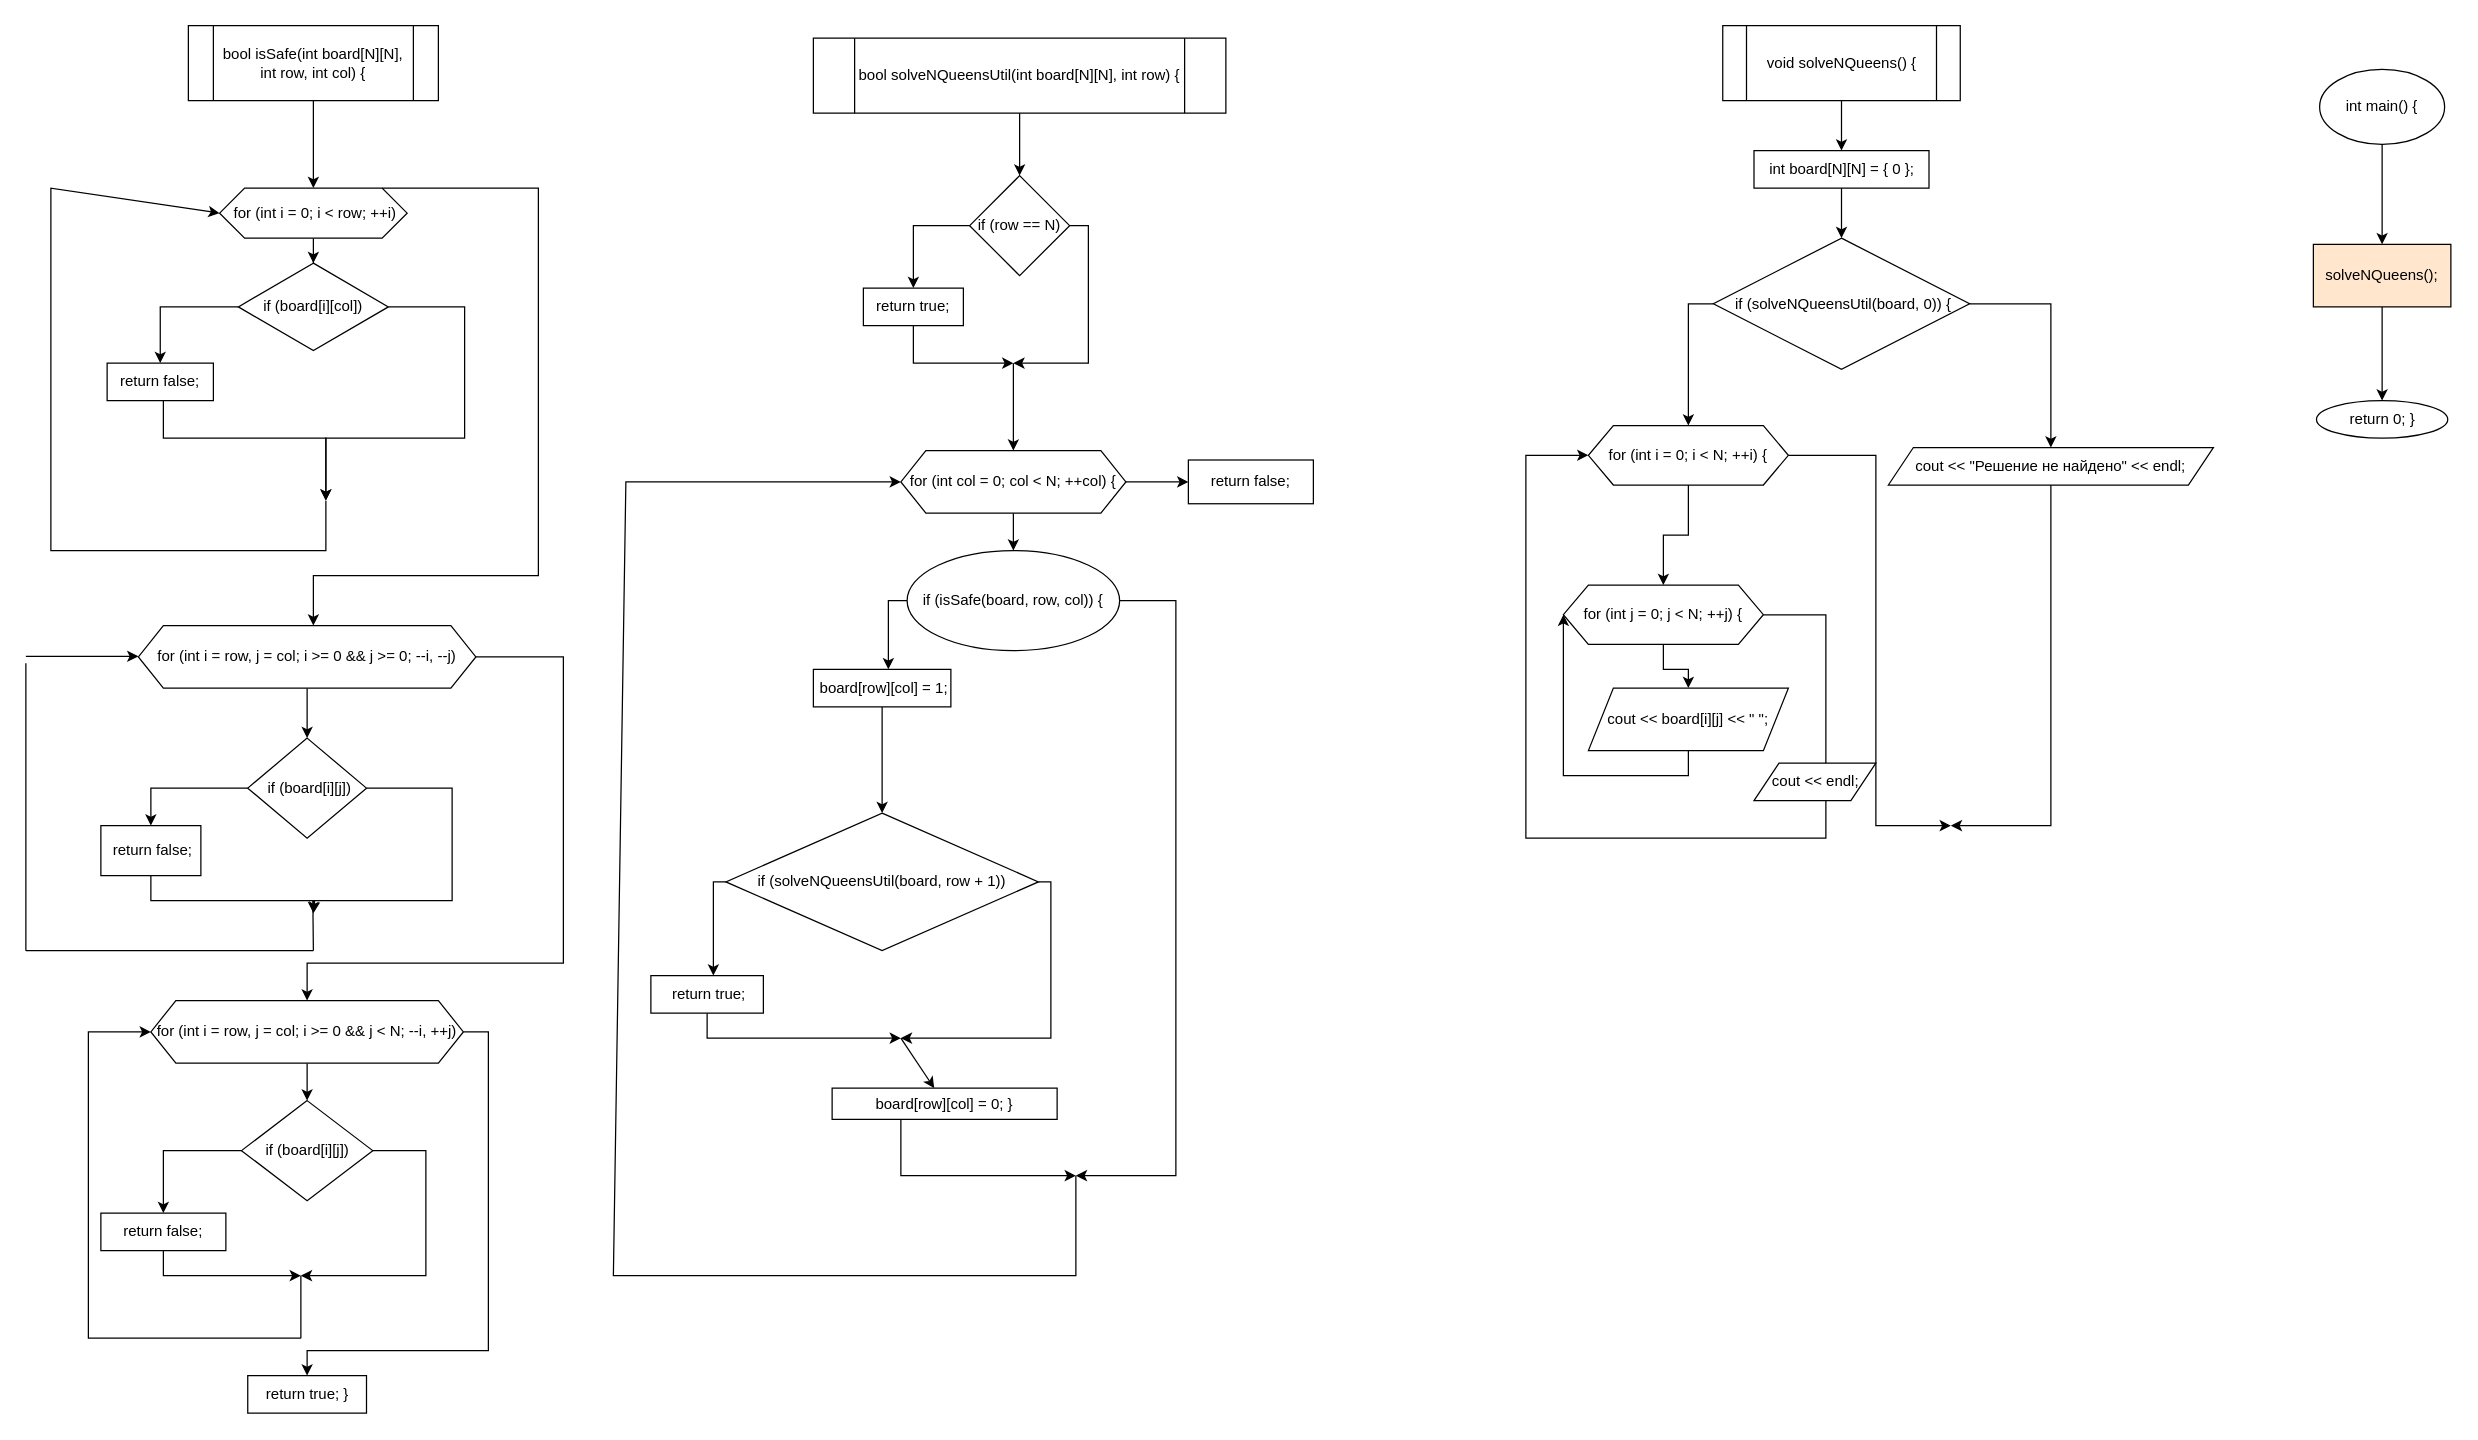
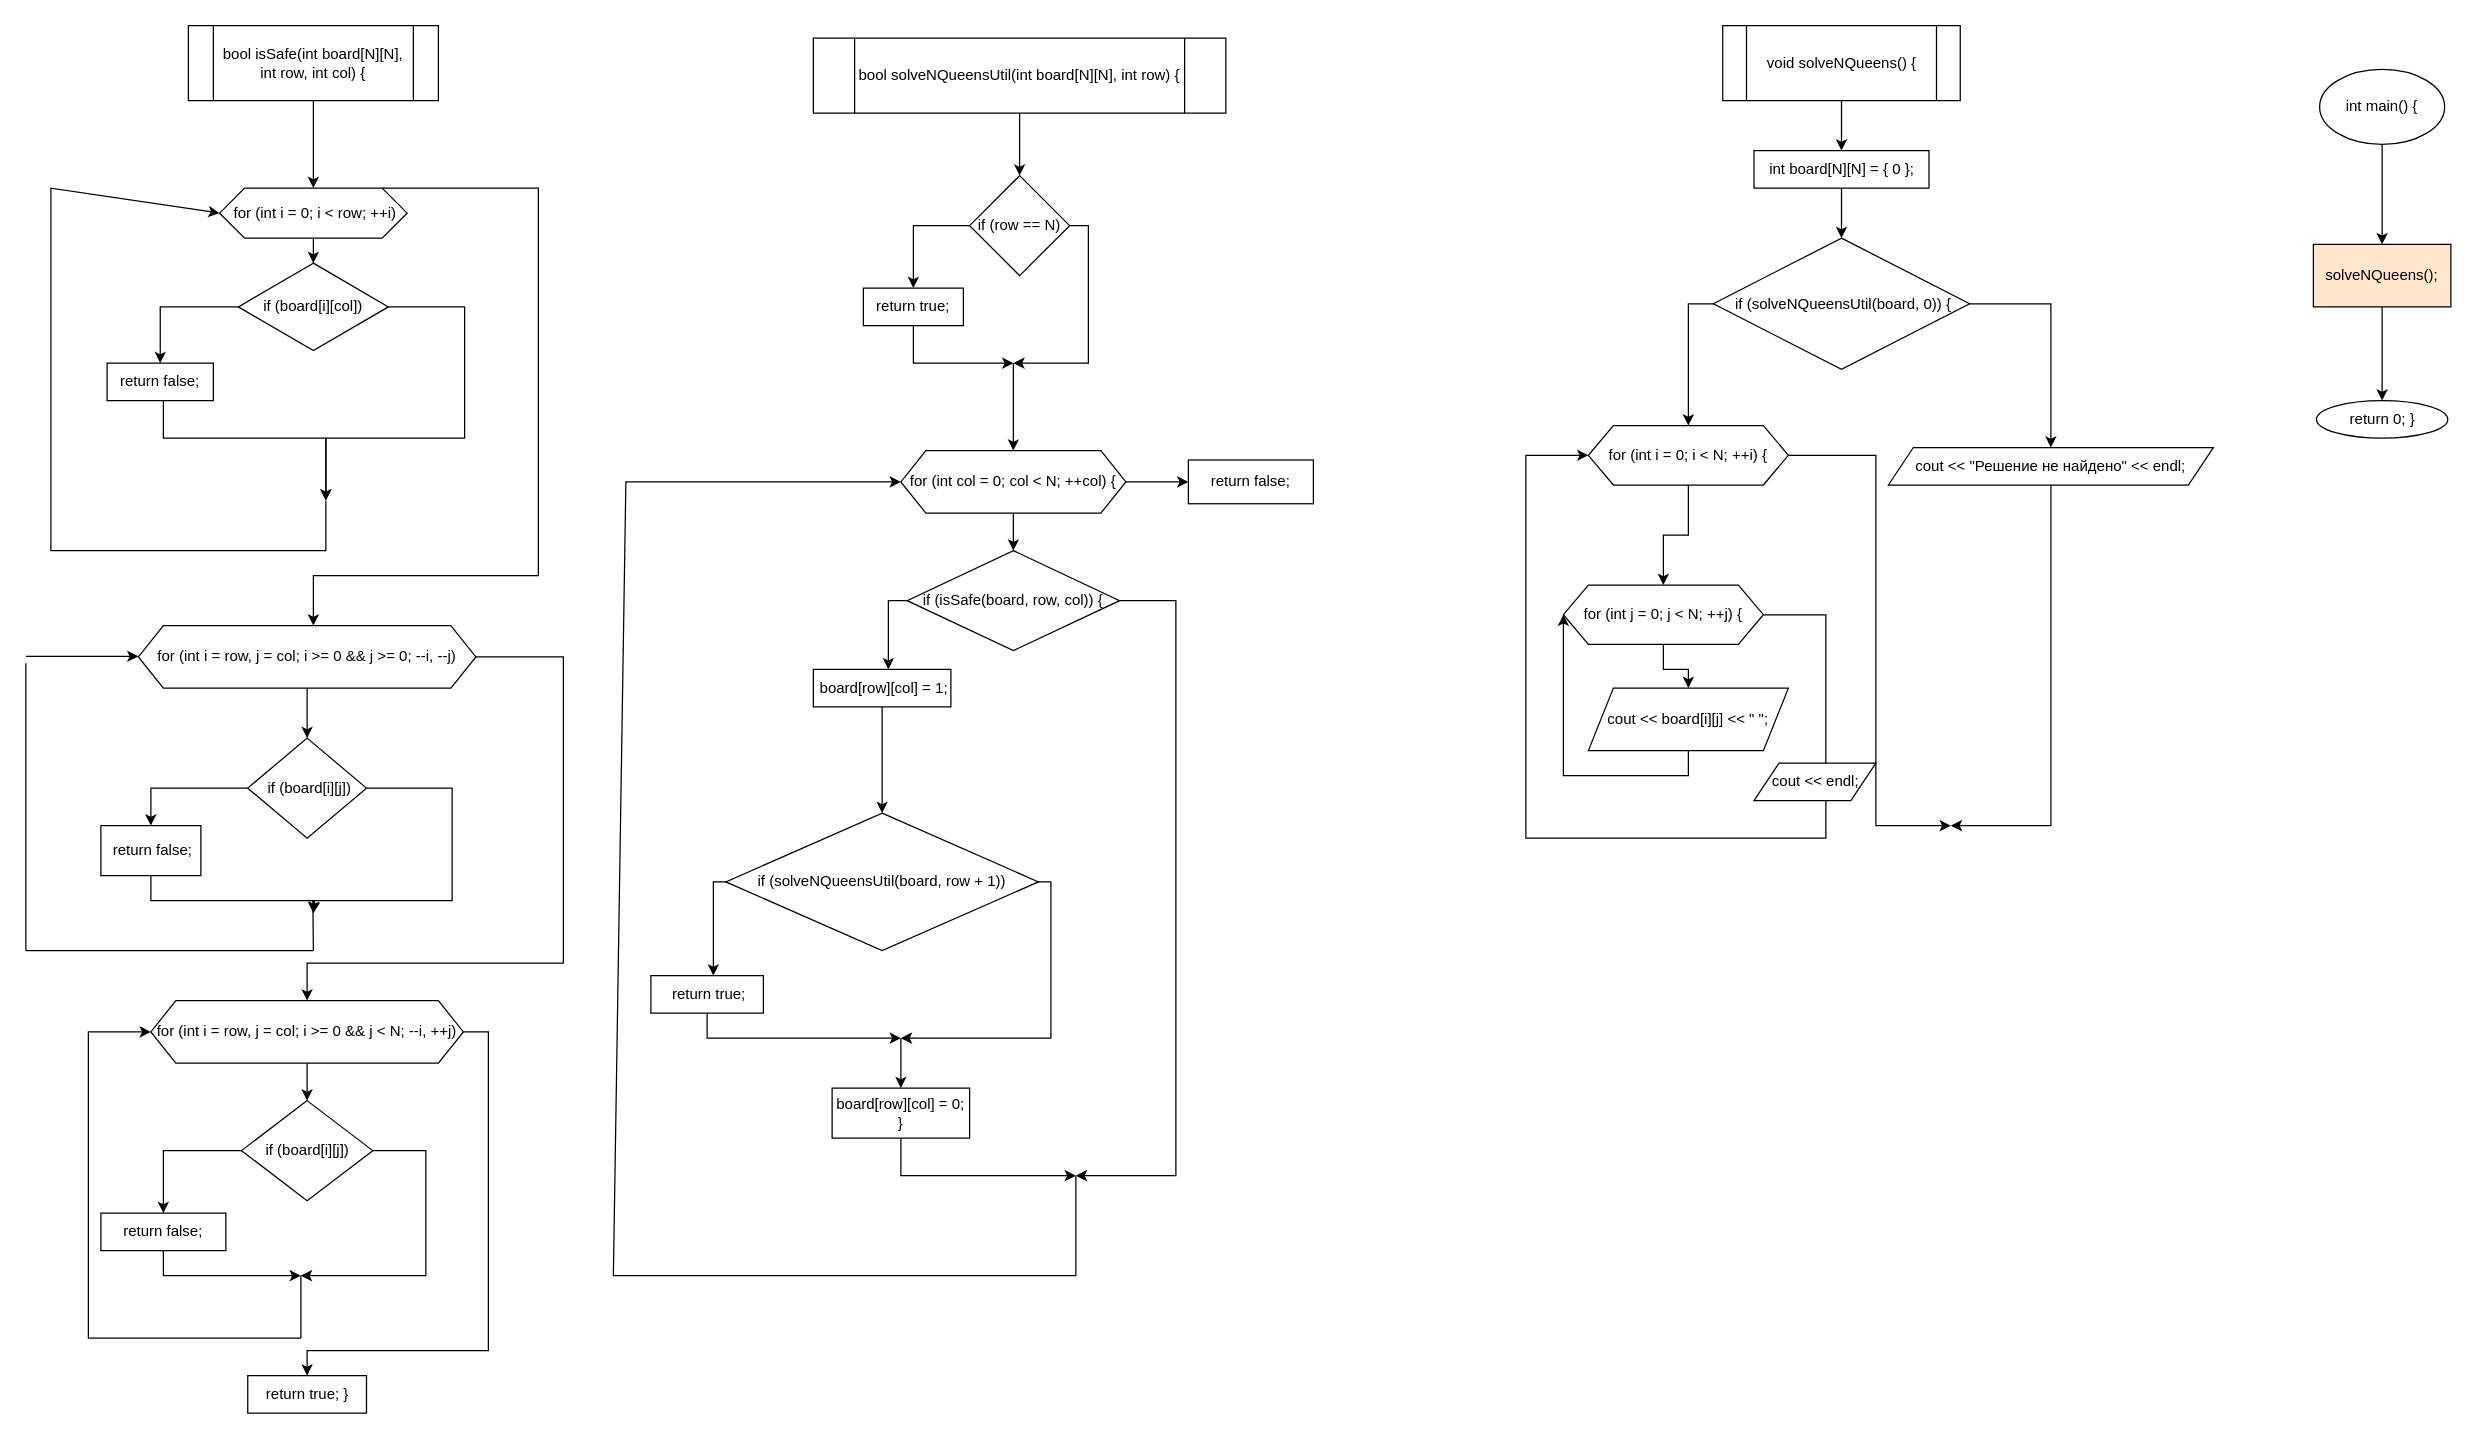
node "if (isSafe(board, row, col)) {": shape ellipse -> diamond
node "board[row][col] = 0; }": size 225x31 -> 138x50
